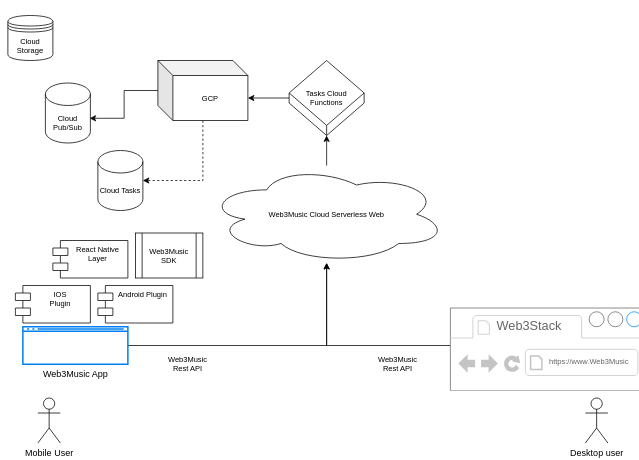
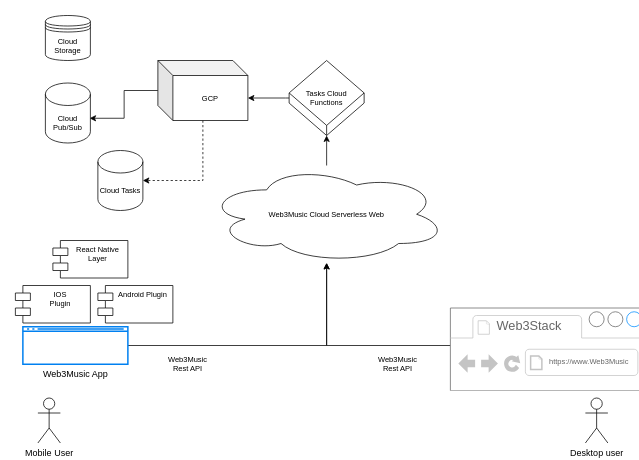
node "Cloud Storage": moved (30, 38) -> (68, 38)
node "Web3Music SDK": removed
